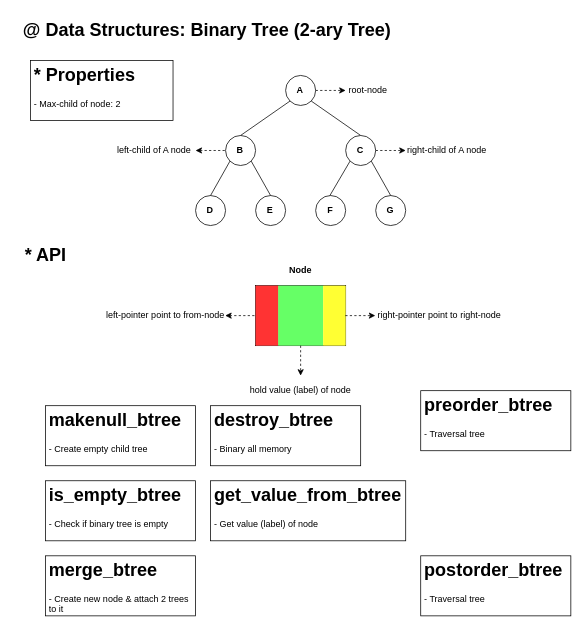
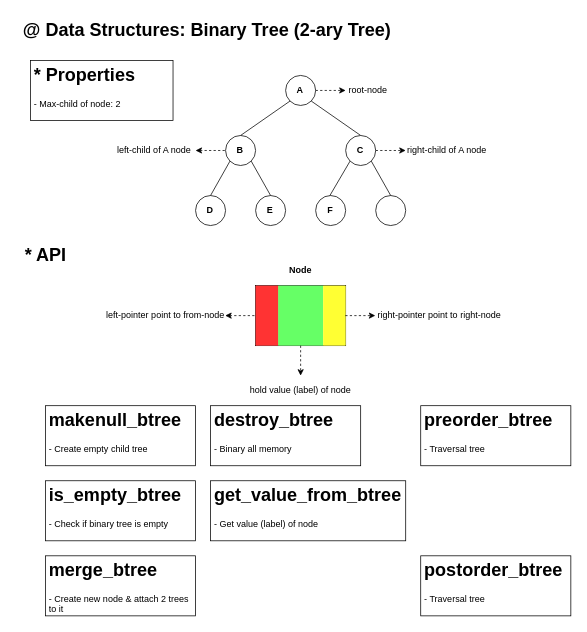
node "G": removed
node "preorder_btree- Traversal tree": moved (495, 420) -> (495, 435)
